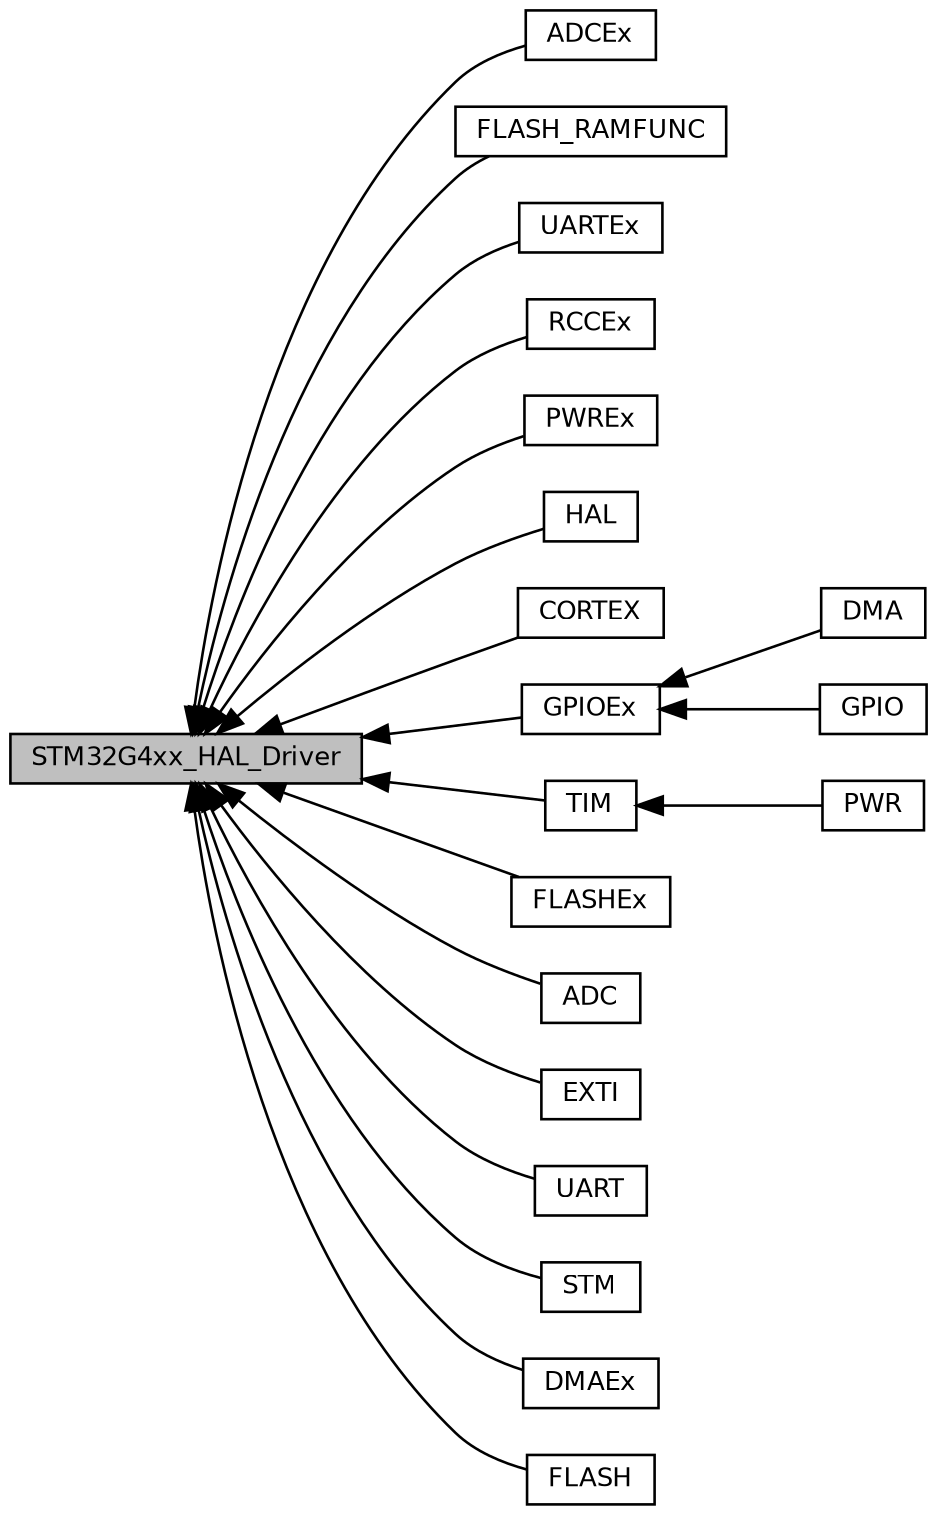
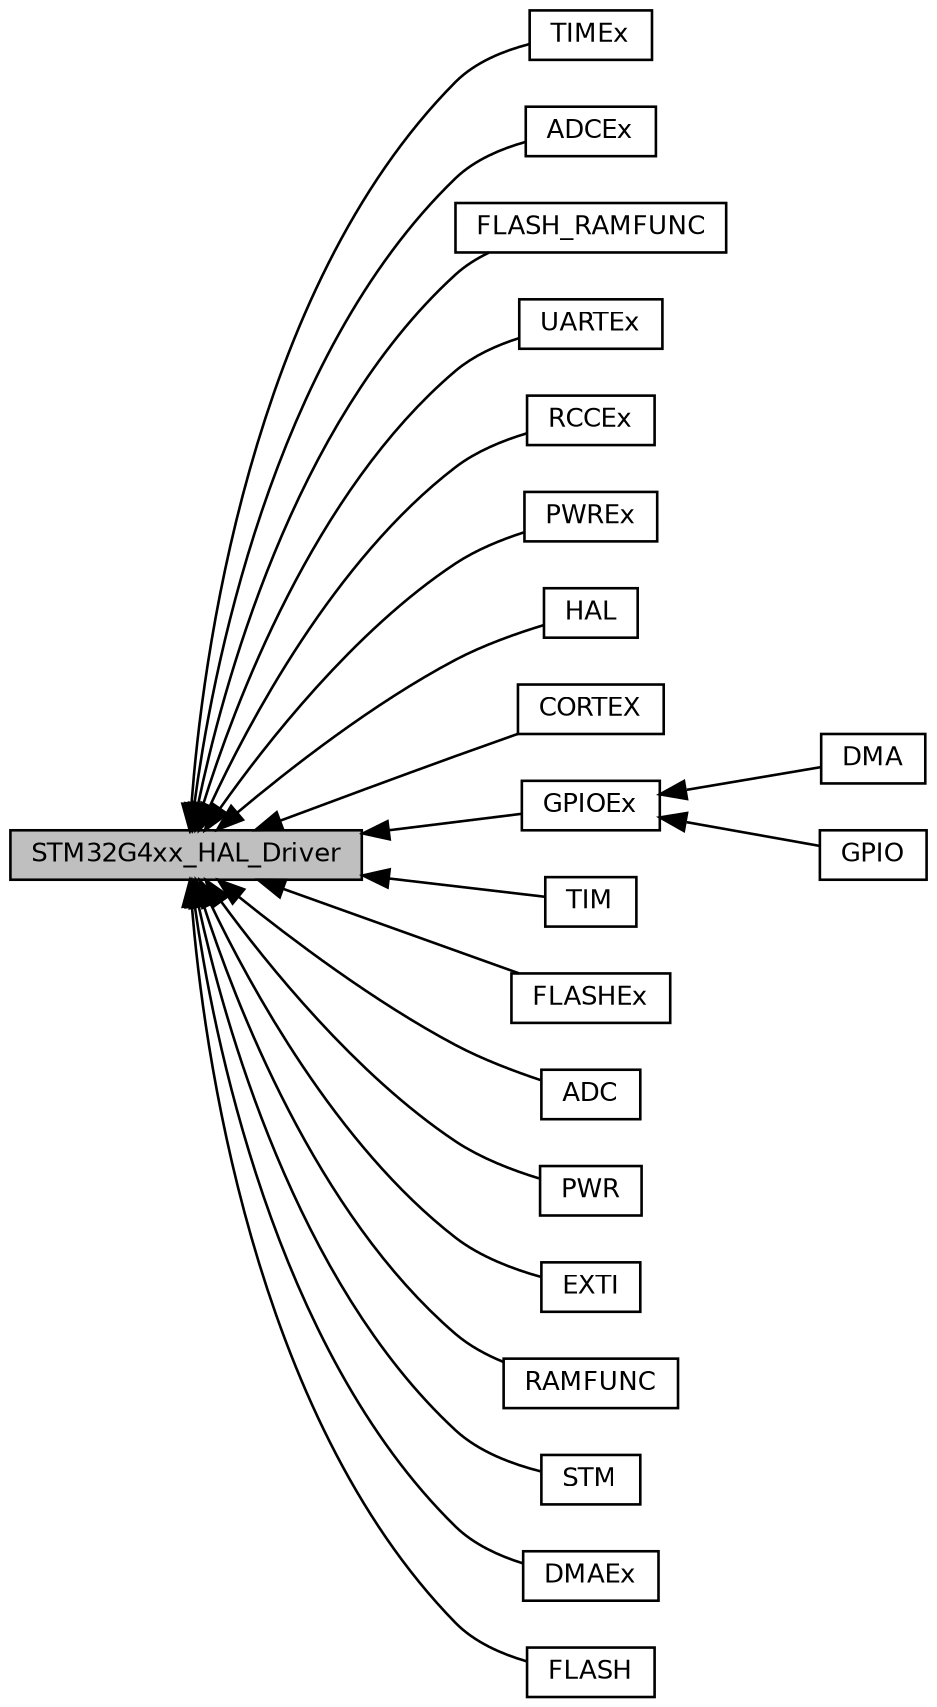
node "TIMEx": added
edge "PWR" -> "TIM": now "PWR" -> "STM32G4xx_HAL_Driver"
node "UART": label "UART" -> "RAMFUNC"
